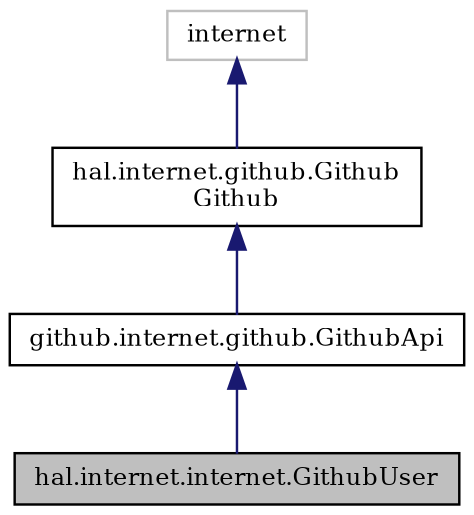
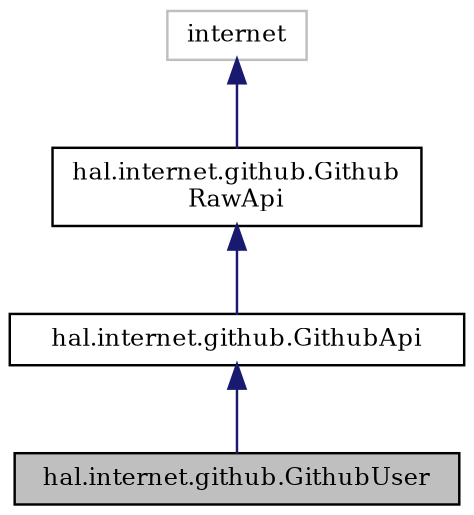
node "hal.internet.github.Github Github": label "hal.internet.github.Github Github" -> "hal.internet.github.Github RawApi"
node "github.internet.github.GithubApi": label "github.internet.github.GithubApi" -> "hal.internet.github.GithubApi"
node "hal.internet.internet.GithubUser": label "hal.internet.internet.GithubUser" -> "hal.internet.github.GithubUser"
